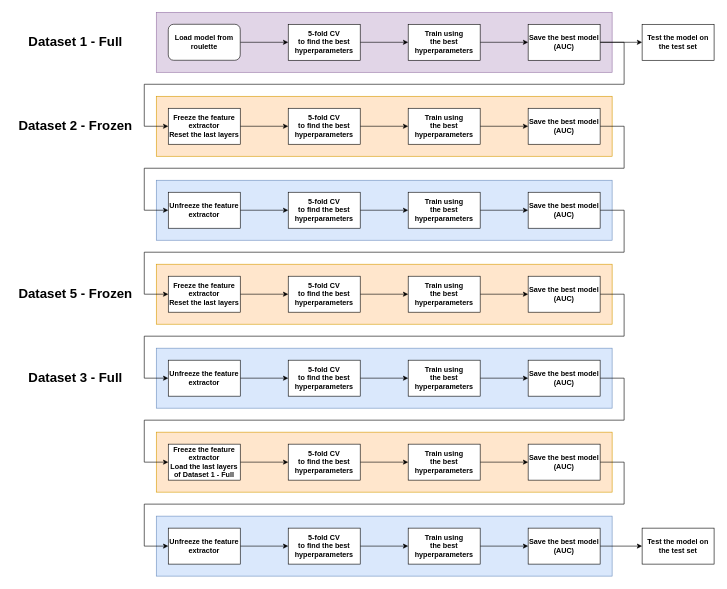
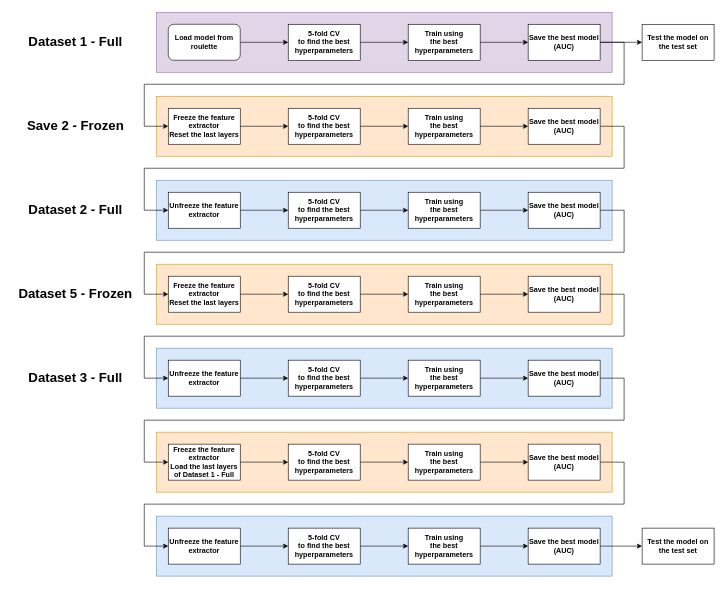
node "Dataset 2 - Frozen": label "Dataset 2 - Frozen" -> "Save 2 - Frozen"
node "Dataset 2 - Full": added
